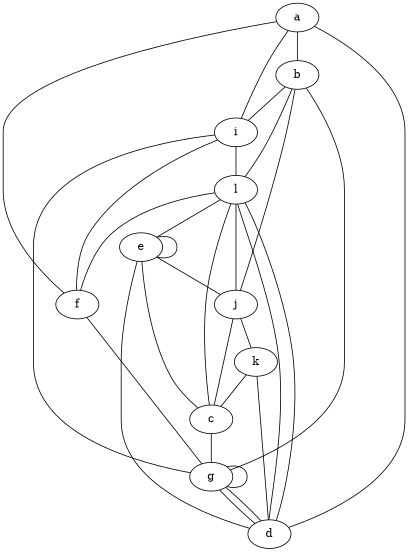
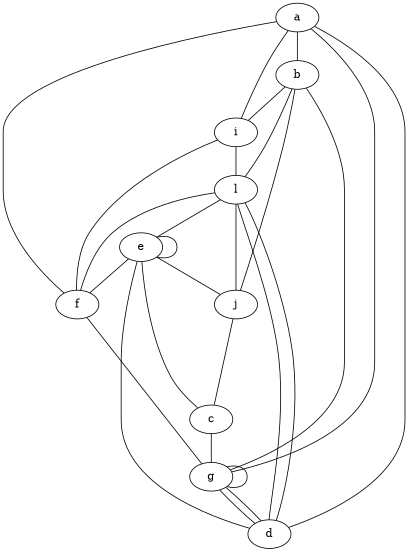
edge "e" -- "f": added
edge "i" -- "g": now "a" -- "g"
edge "l" -- "c": removed
node "k": removed
